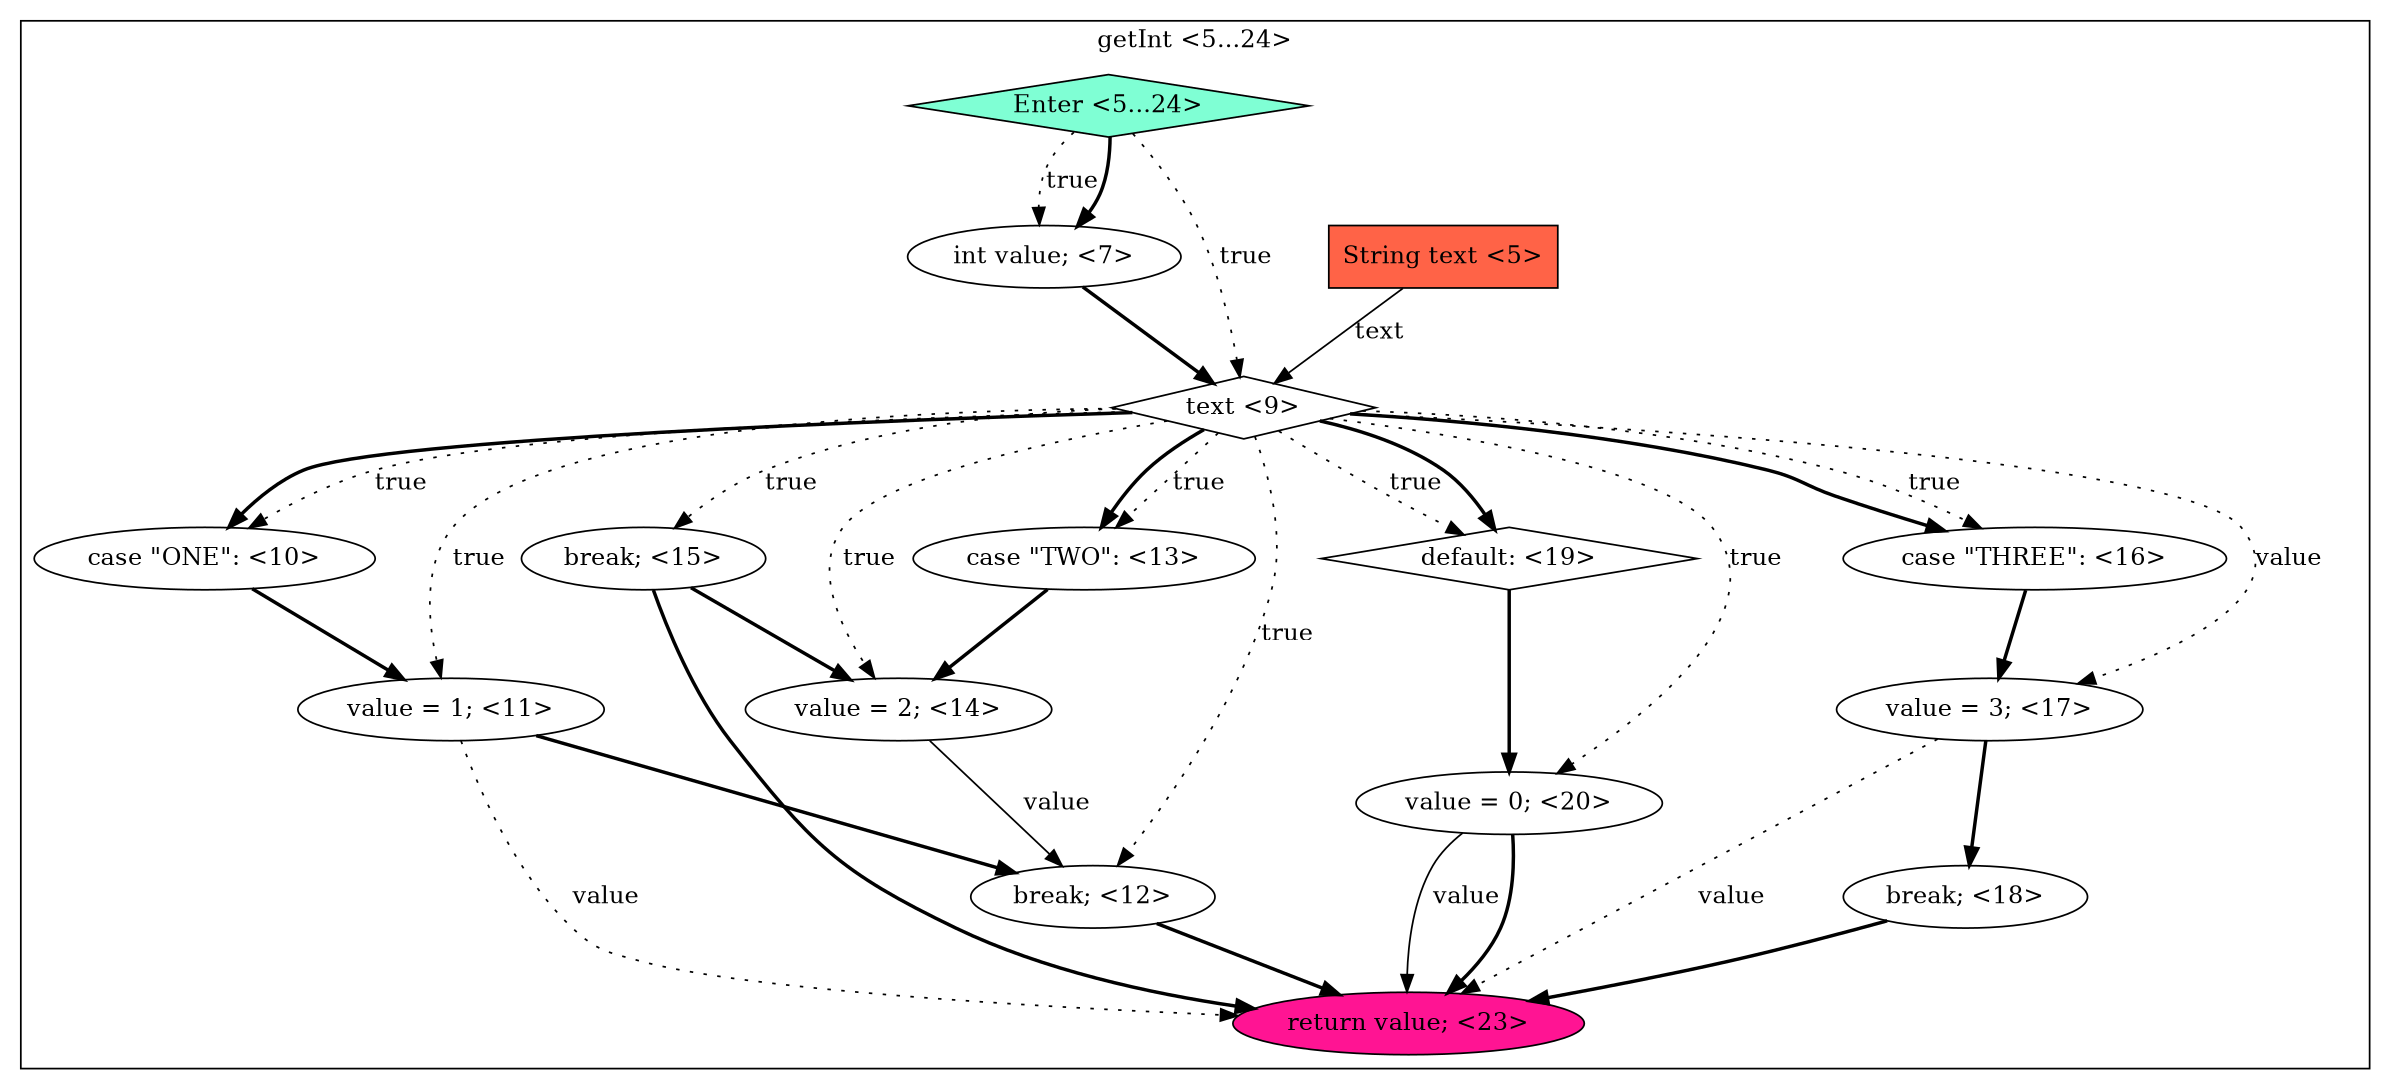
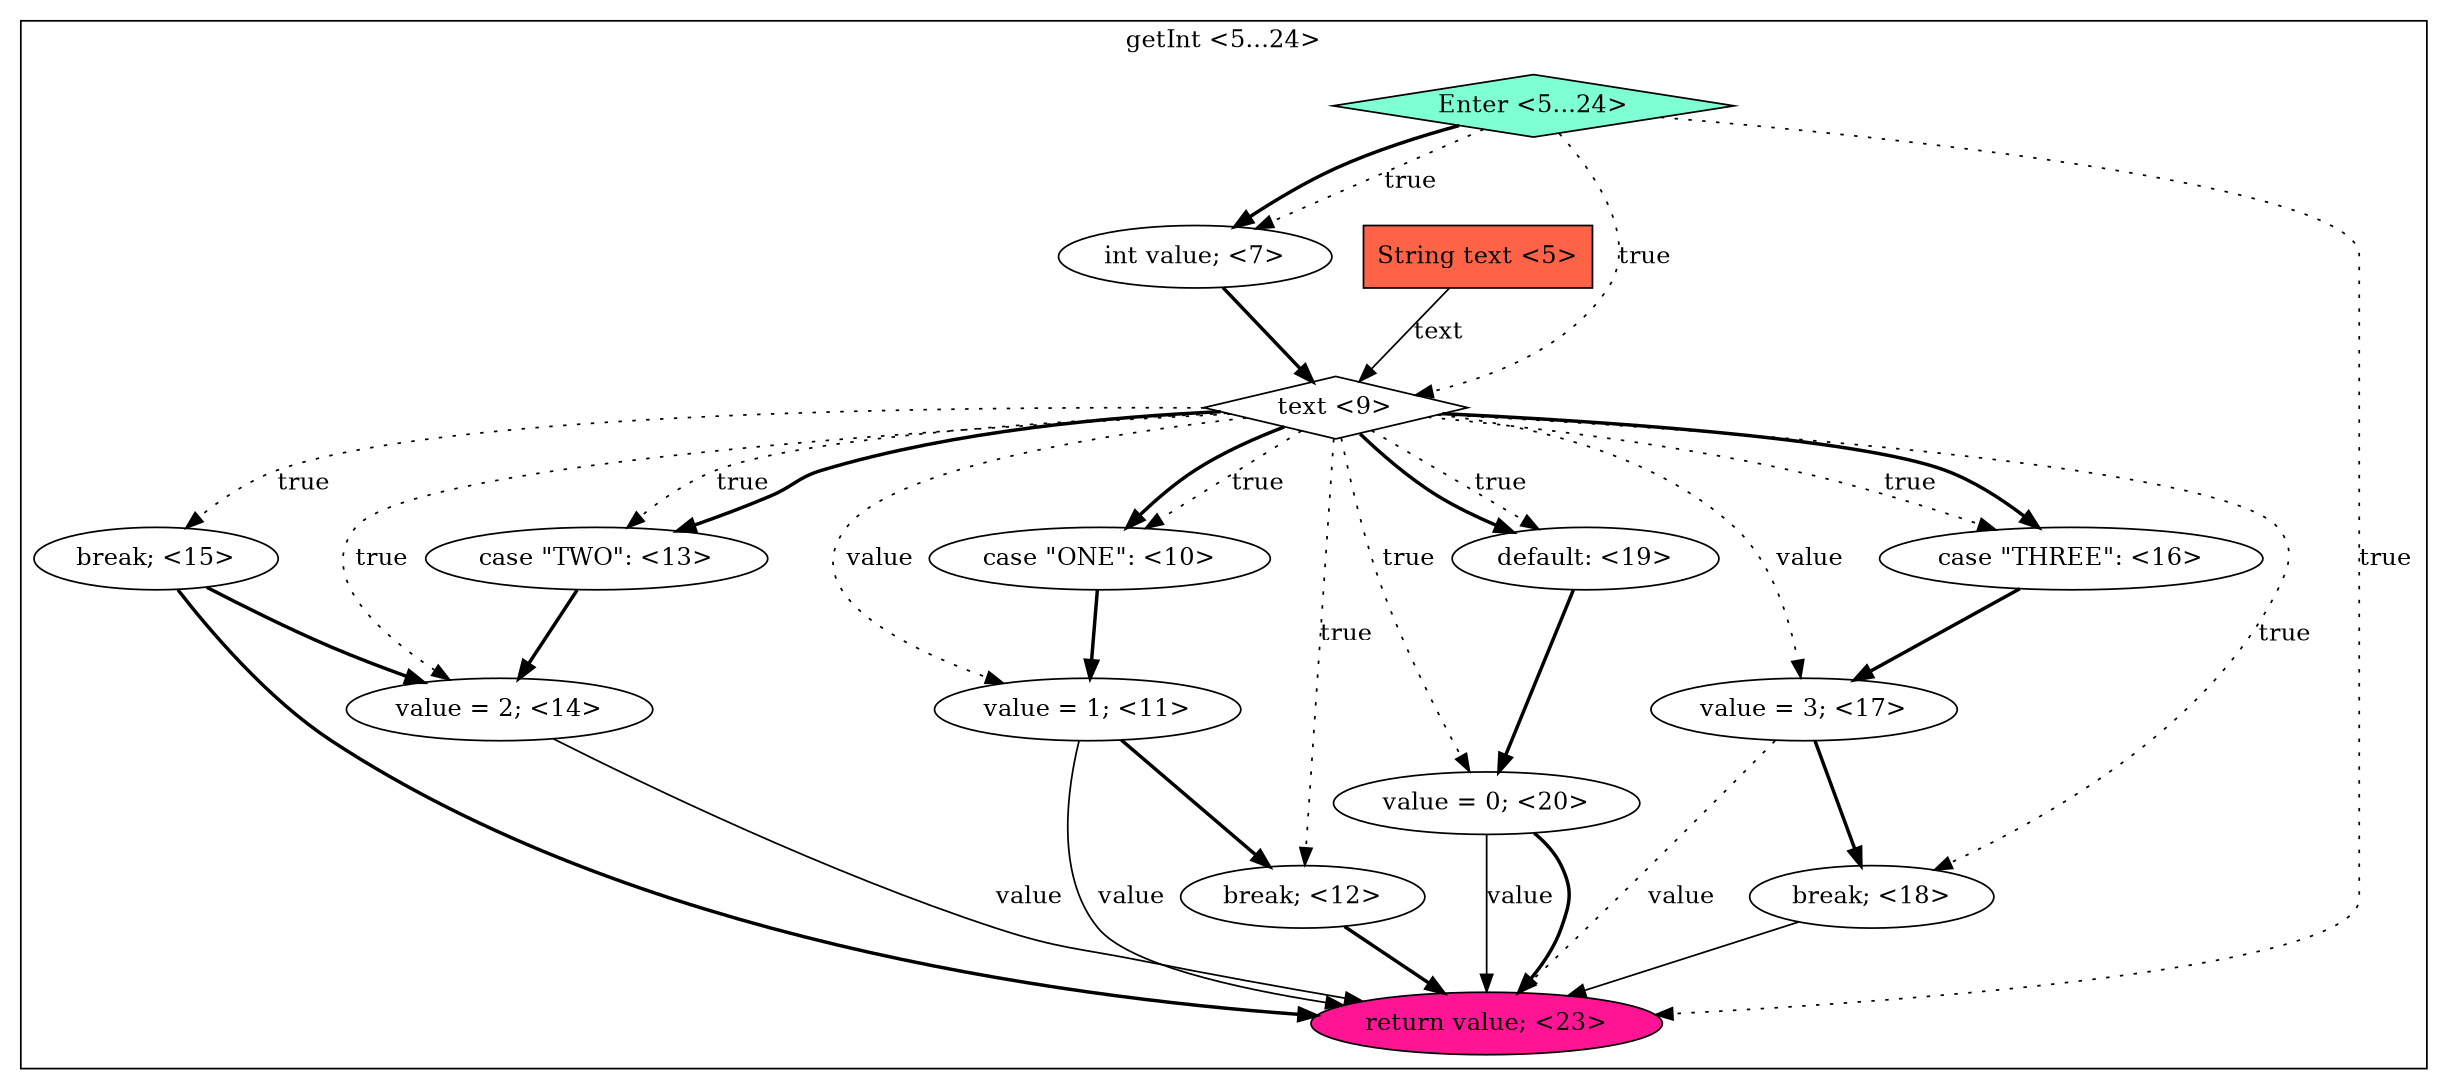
edge "text <9>" -> "break; <18>": added, label "true"
edge "text <9>" -> "value = 1; <11>": label "true" -> "value"
node "default: <19>": shape diamond -> ellipse
edge "Enter <5...24>" -> "return value; <23>": added, label "true"
edge "value = 2; <14>" -> "break; <12>": now "value = 2; <14>" -> "return value; <23>"
edge "break; <18>" -> "return value; <23>": style bold -> solid
edge "value = 1; <11>" -> "return value; <23>": style dotted -> solid
